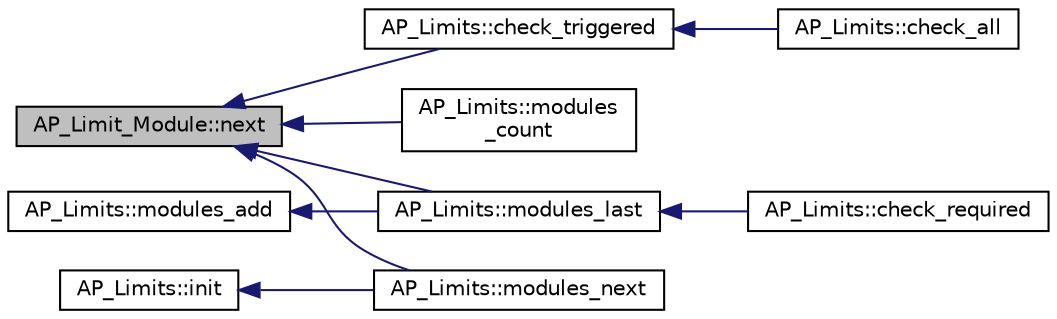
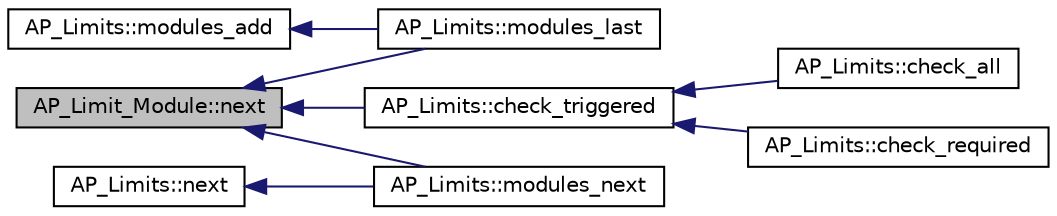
node "AP_Limits::modules _count": removed
edge "AP_Limits::check_required" -> "AP_Limits::modules_last": now "AP_Limits::check_required" -> "AP_Limits::check_triggered"
node "AP_Limits::init": label "AP_Limits::init" -> "AP_Limits::next"
